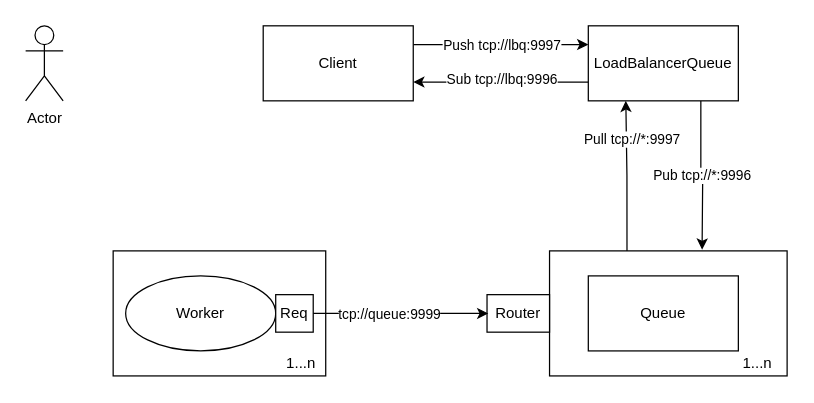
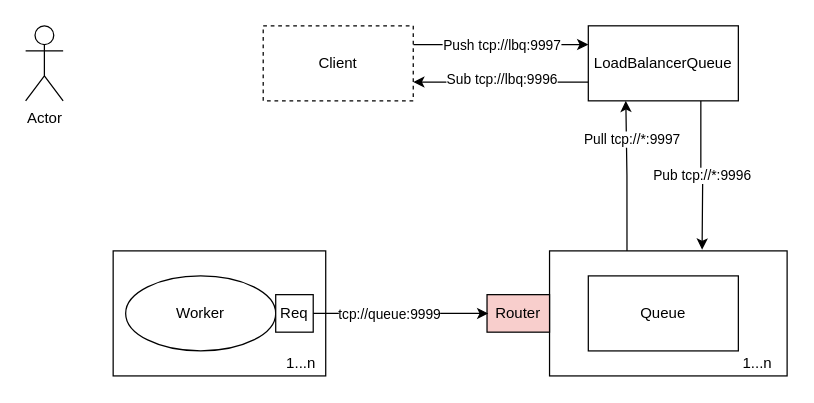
node "Client": style solid -> dashed
node "Router": fillcolor #ffffff -> #f8cecc
